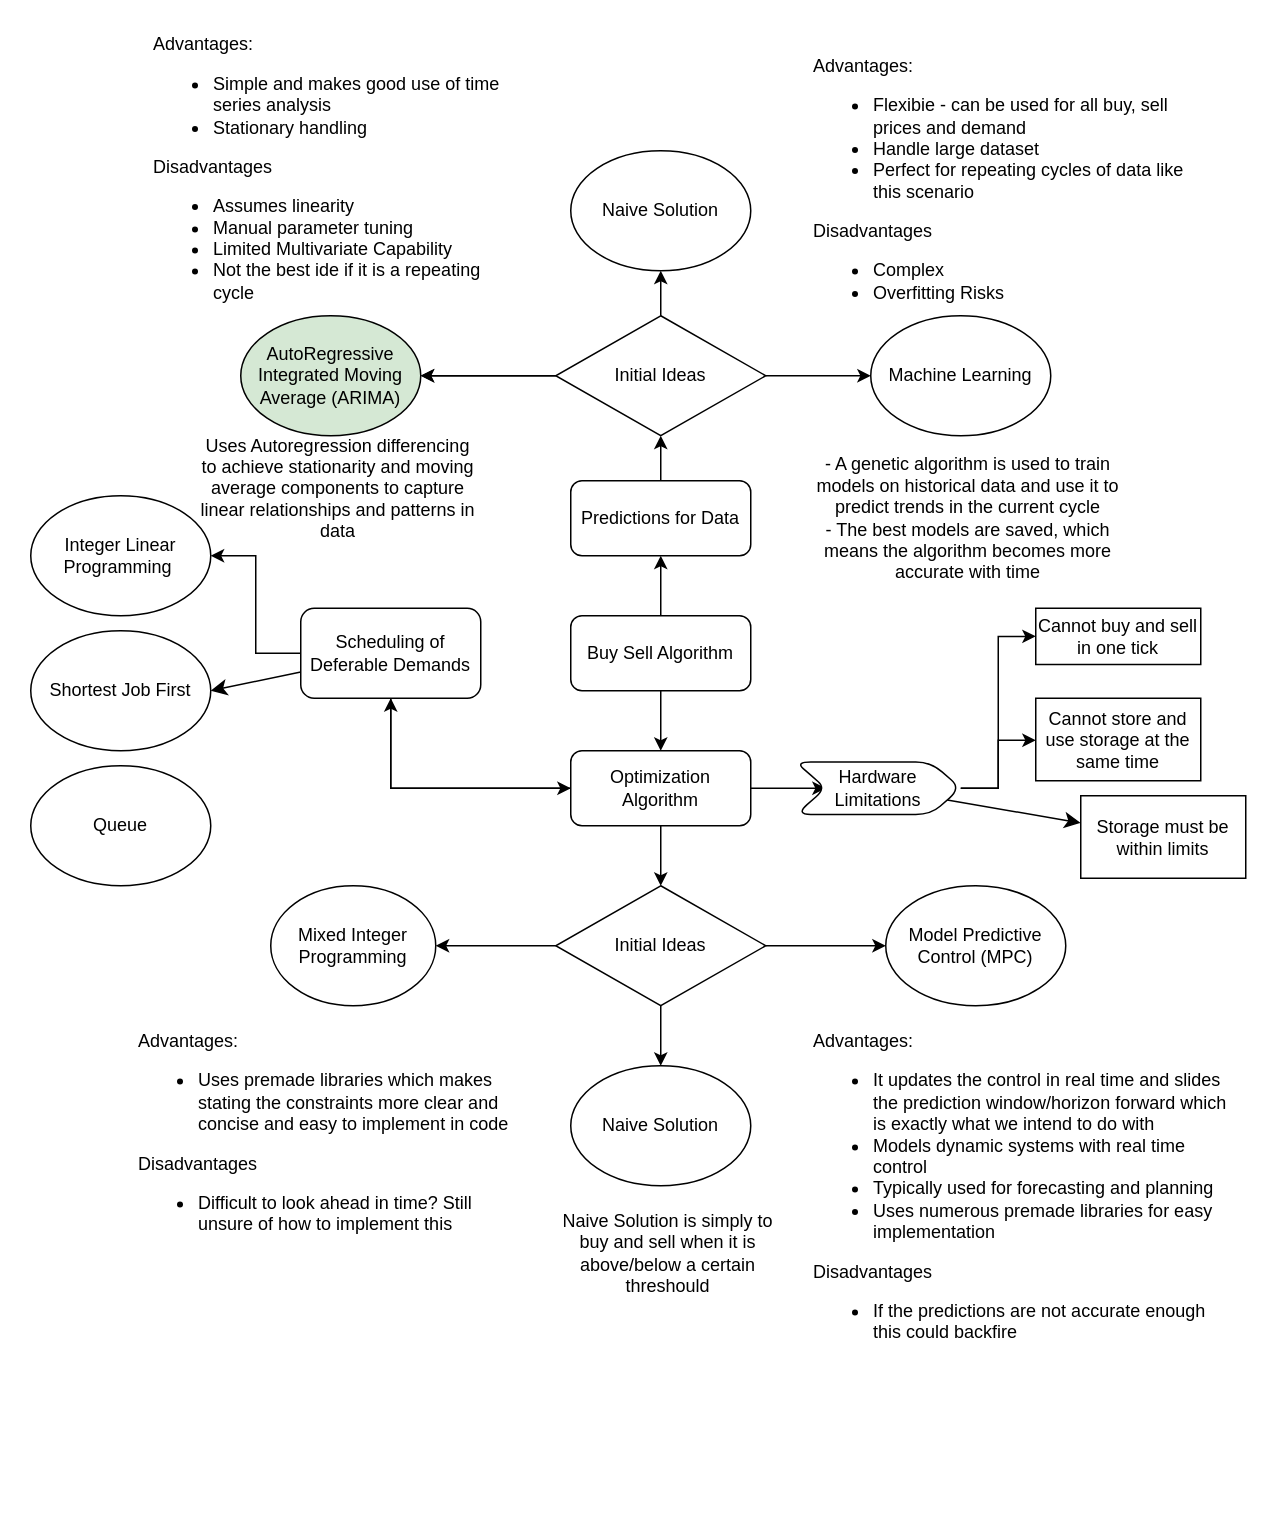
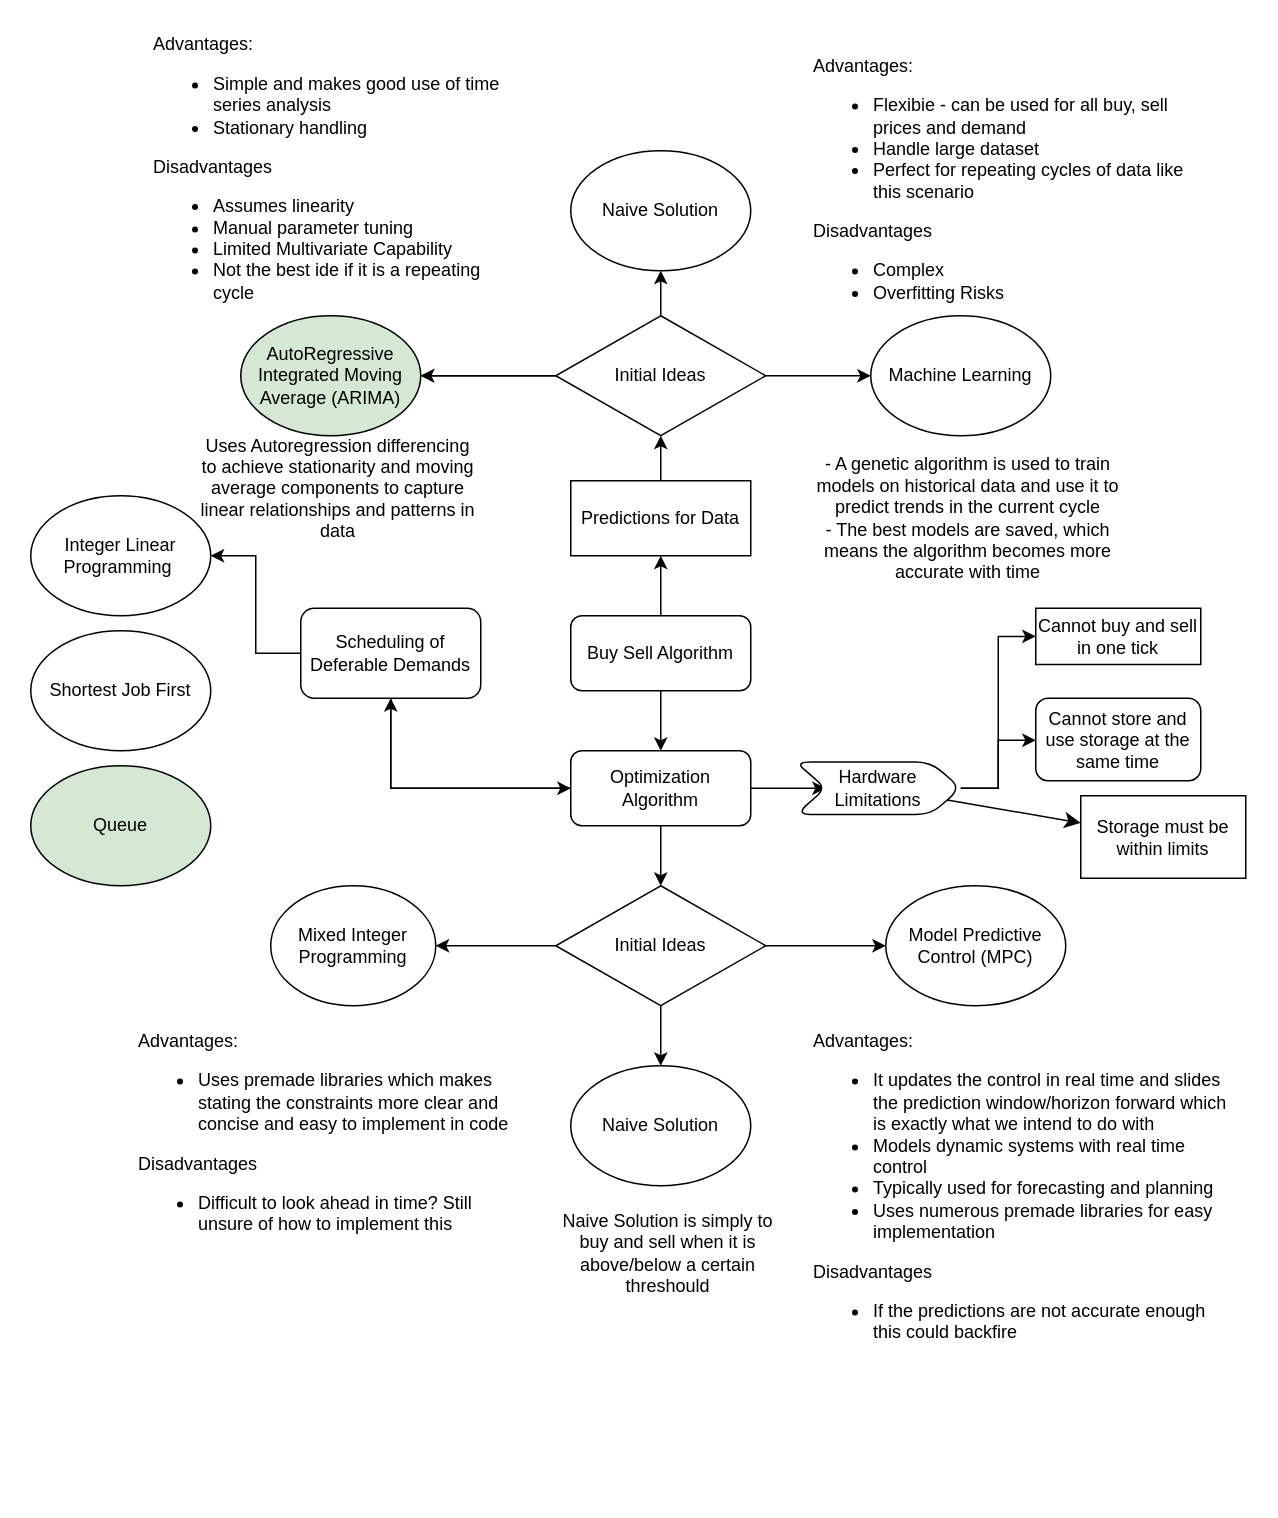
node "Predictions for Data": shape rounded rectangle -> rectangle
edge "Scheduling of Deferable Demands" -> "Shortest Job First": removed
node "Cannot store and use storage at the same time": shape rectangle -> rounded rectangle
node "Queue": fillcolor #ffffff -> #d5e8d4
